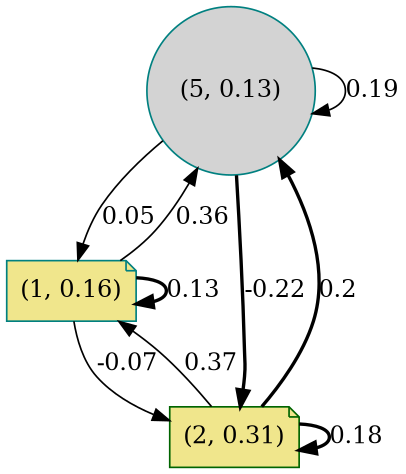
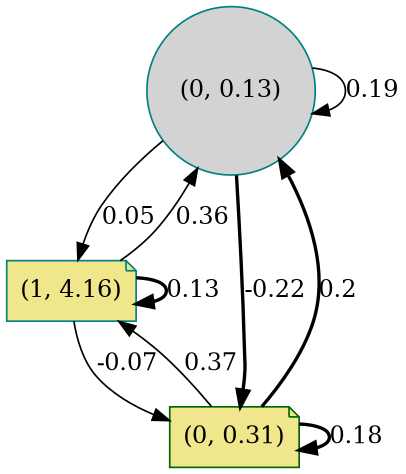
node "(5, 0.13)": label "(5, 0.13)" -> "(0, 0.13)"
node "(1, 0.16)": label "(1, 0.16)" -> "(1, 4.16)"
node "(2, 0.31)": label "(2, 0.31)" -> "(0, 0.31)"
